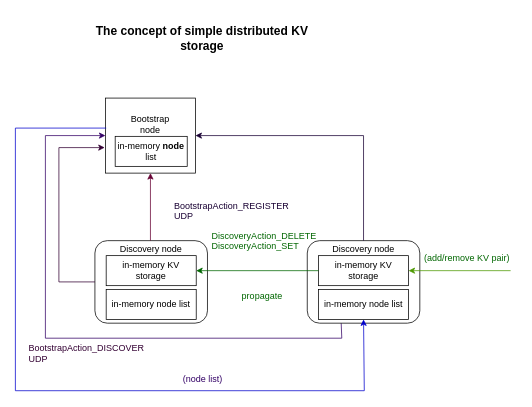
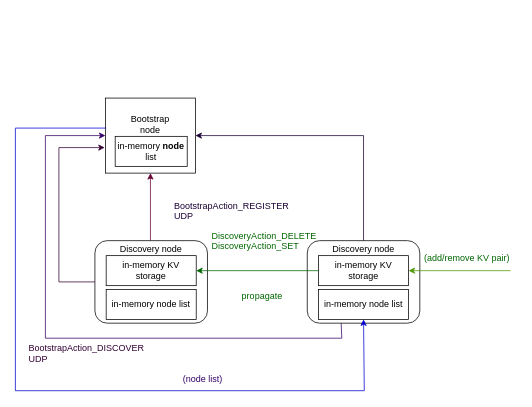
node "The concept of simple distributed KV storage": removed
